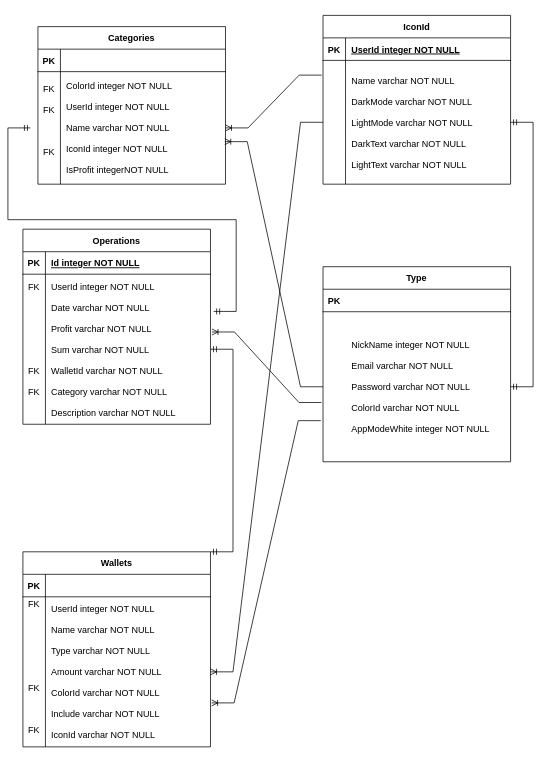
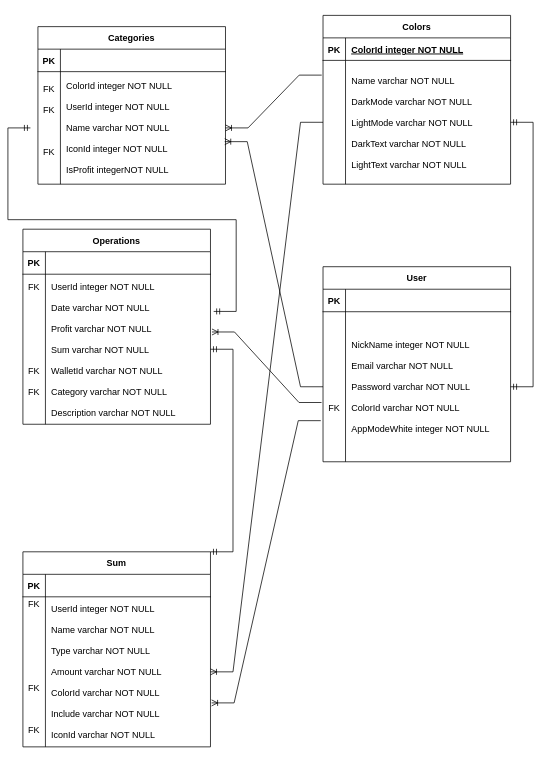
node "IconId": label "IconId" -> "Colors"
node "UserId integer NOT NULL": label "UserId integer NOT NULL" -> "ColorId integer NOT NULL"
node "Id integer NOT NULL": removed
node "Type": label "Type" -> "User"
node "FK": added
node "Wallets": label "Wallets" -> "Sum"
